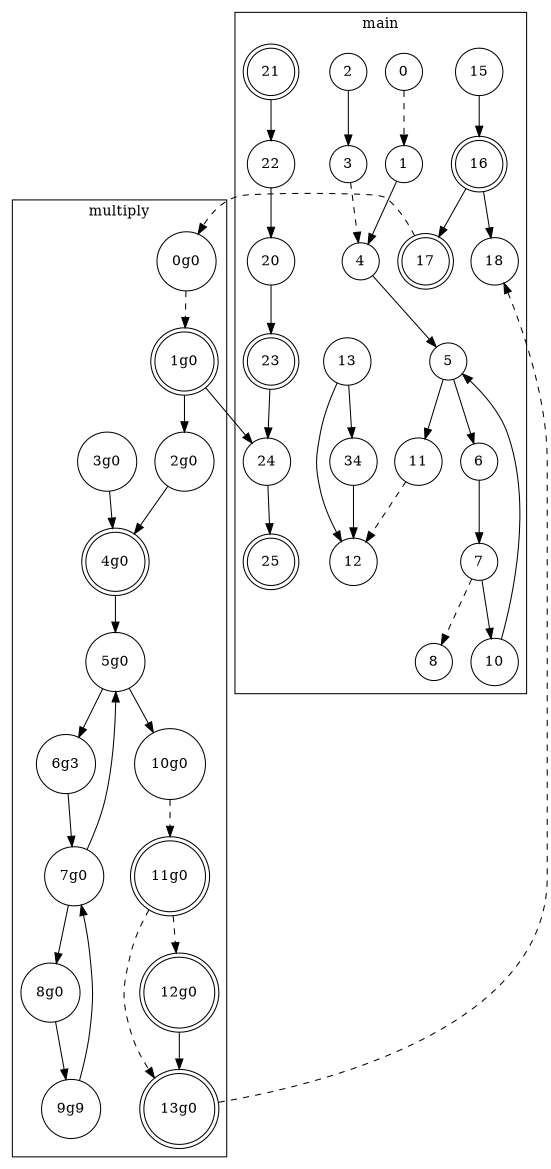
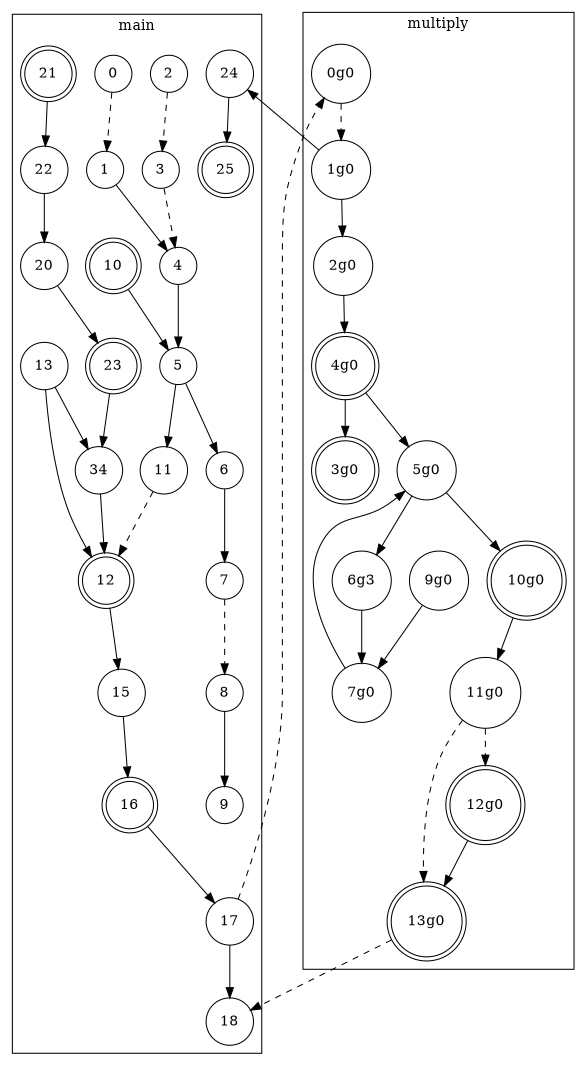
edge "2" -> "3": style solid -> dashed
edge "16" -> "18": now "17" -> "18"
node "17": shape doublecircle -> circle
node "1g0": shape doublecircle -> circle
edge "23" -> "24": now "23" -> "34"
node "3g0": shape circle -> doublecircle
edge "3g0" -> "4g0": reversed
node "12": shape circle -> doublecircle
edge "7" -> "10": removed
edge "12" -> "15": added
node "10": shape circle -> doublecircle
node "10g0": shape circle -> doublecircle
node "9": added
edge "10g0" -> "11g0": style dashed -> solid
node "11g0": shape doublecircle -> circle
node "8g0": removed
node "9g9": label "9g9" -> "9g0"
